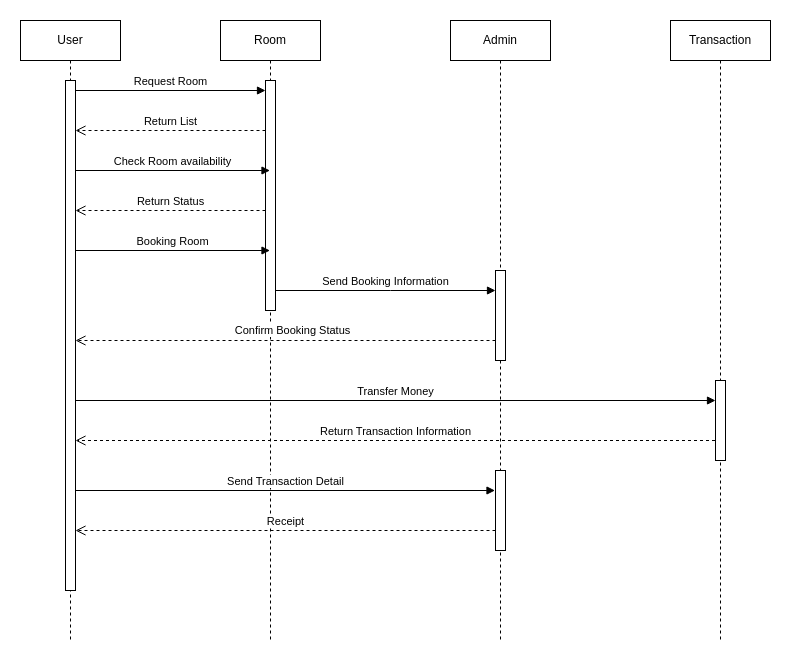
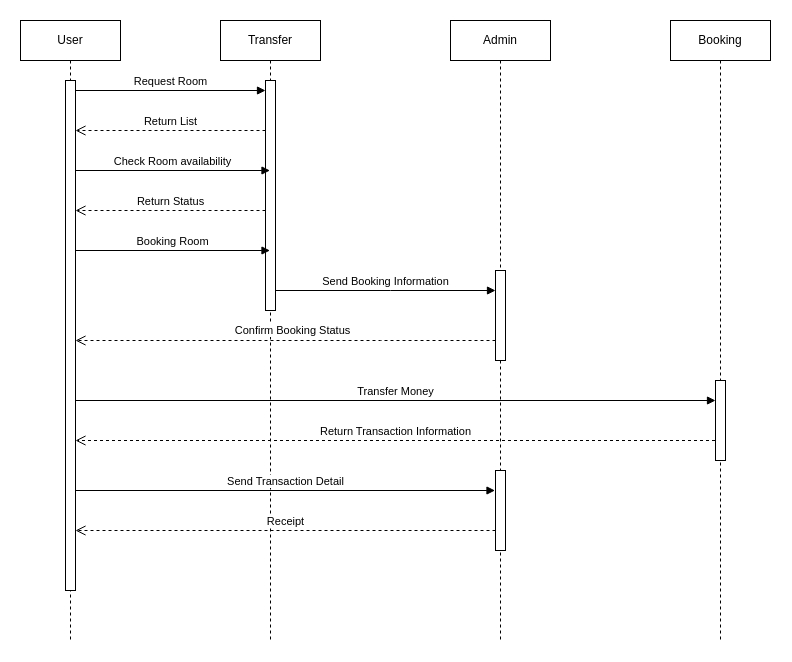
node "Room": label "Room" -> "Transfer"
node "Transaction": label "Transaction" -> "Booking"
